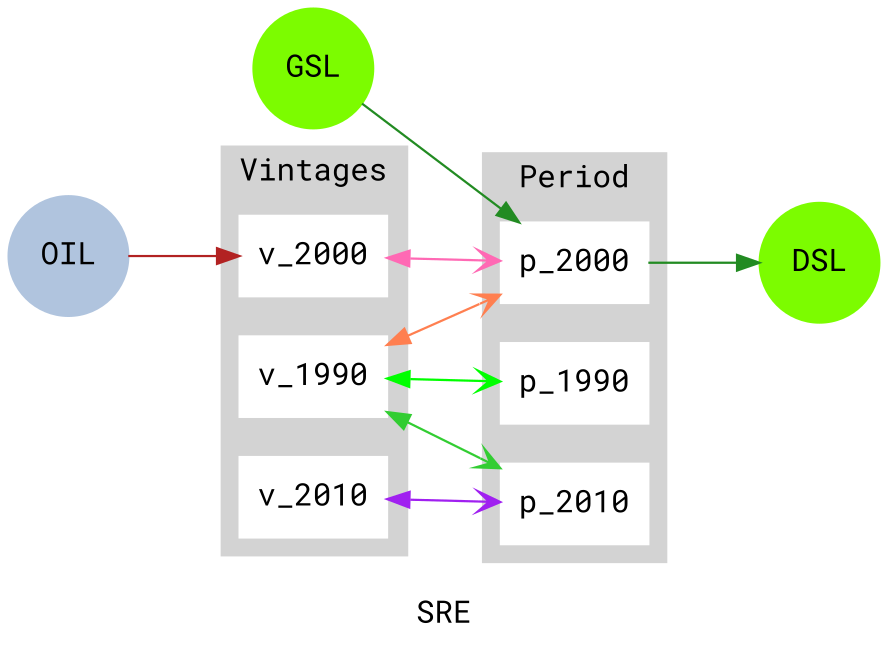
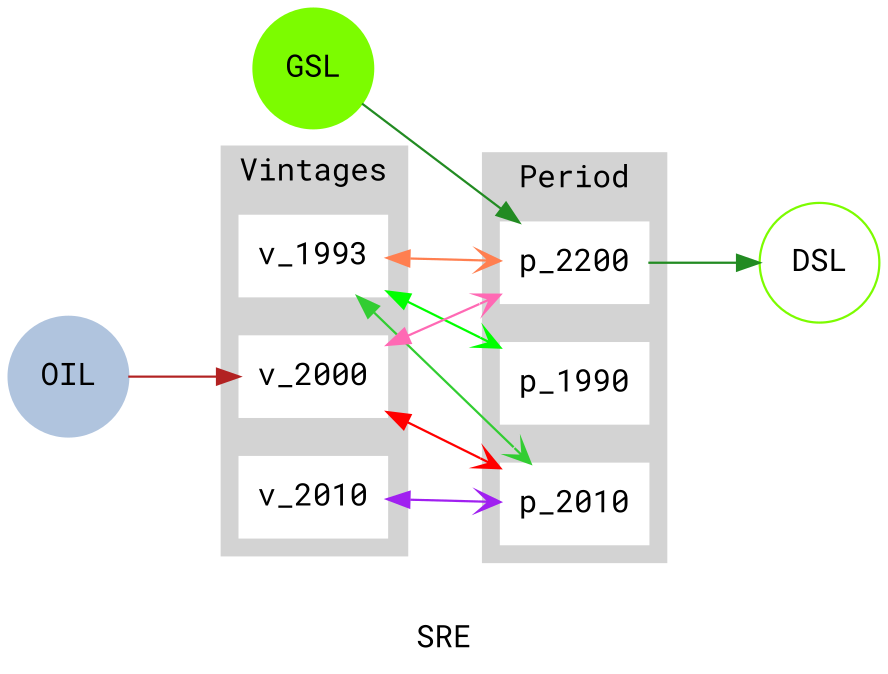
node "p_2000": label "p_2000" -> "p_2200"
node "DSL": fillcolor lawngreen -> white
node "v_1990": label "v_1990" -> "v_1993"
edge "v_2000" -- "p_2010": added
